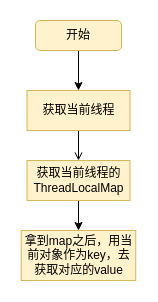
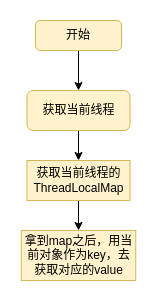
node "获取当前线程": shape rectangle -> rounded rectangle
edge "获取当前线程" -> "获取当前线程的ThreadLocalMap": arrowhead open -> classic
